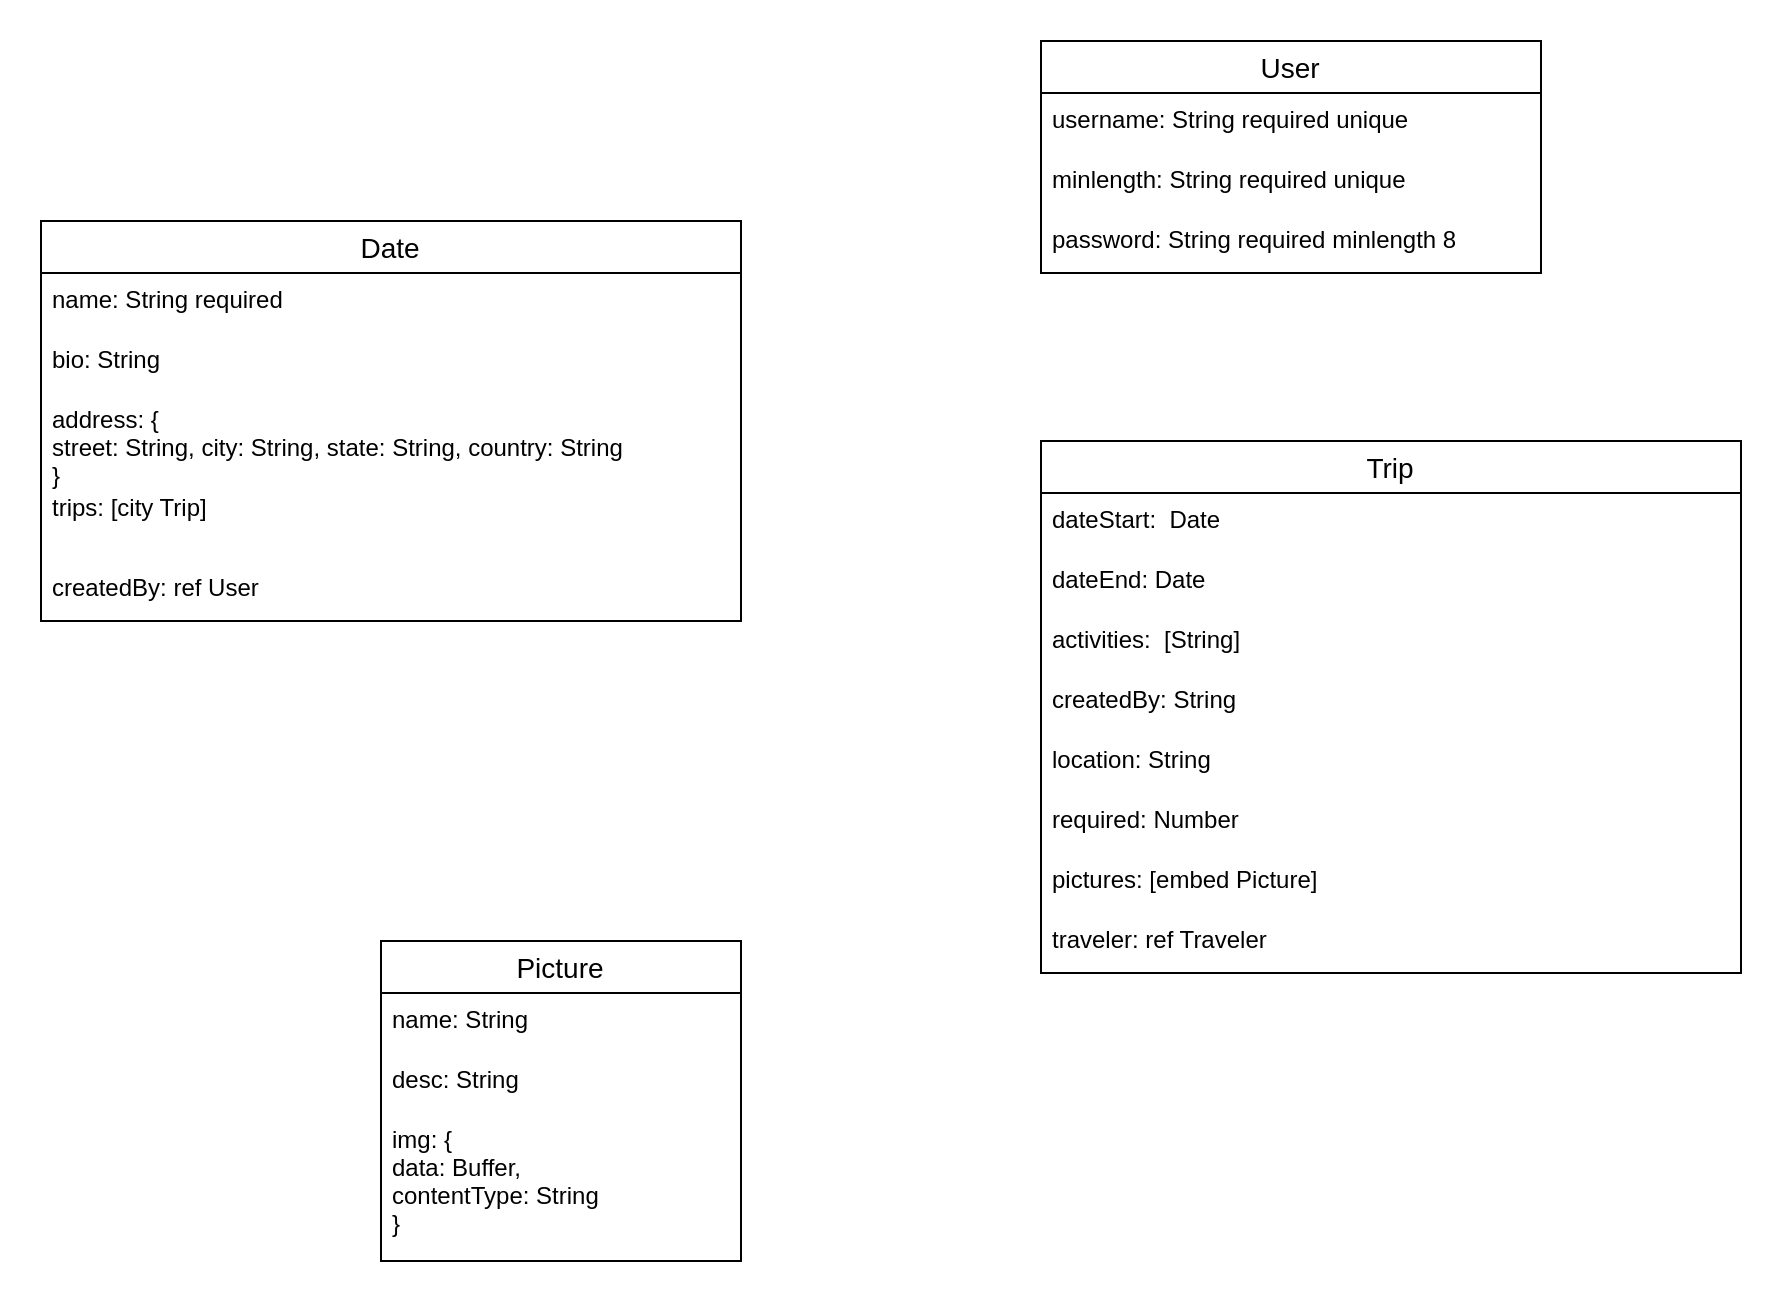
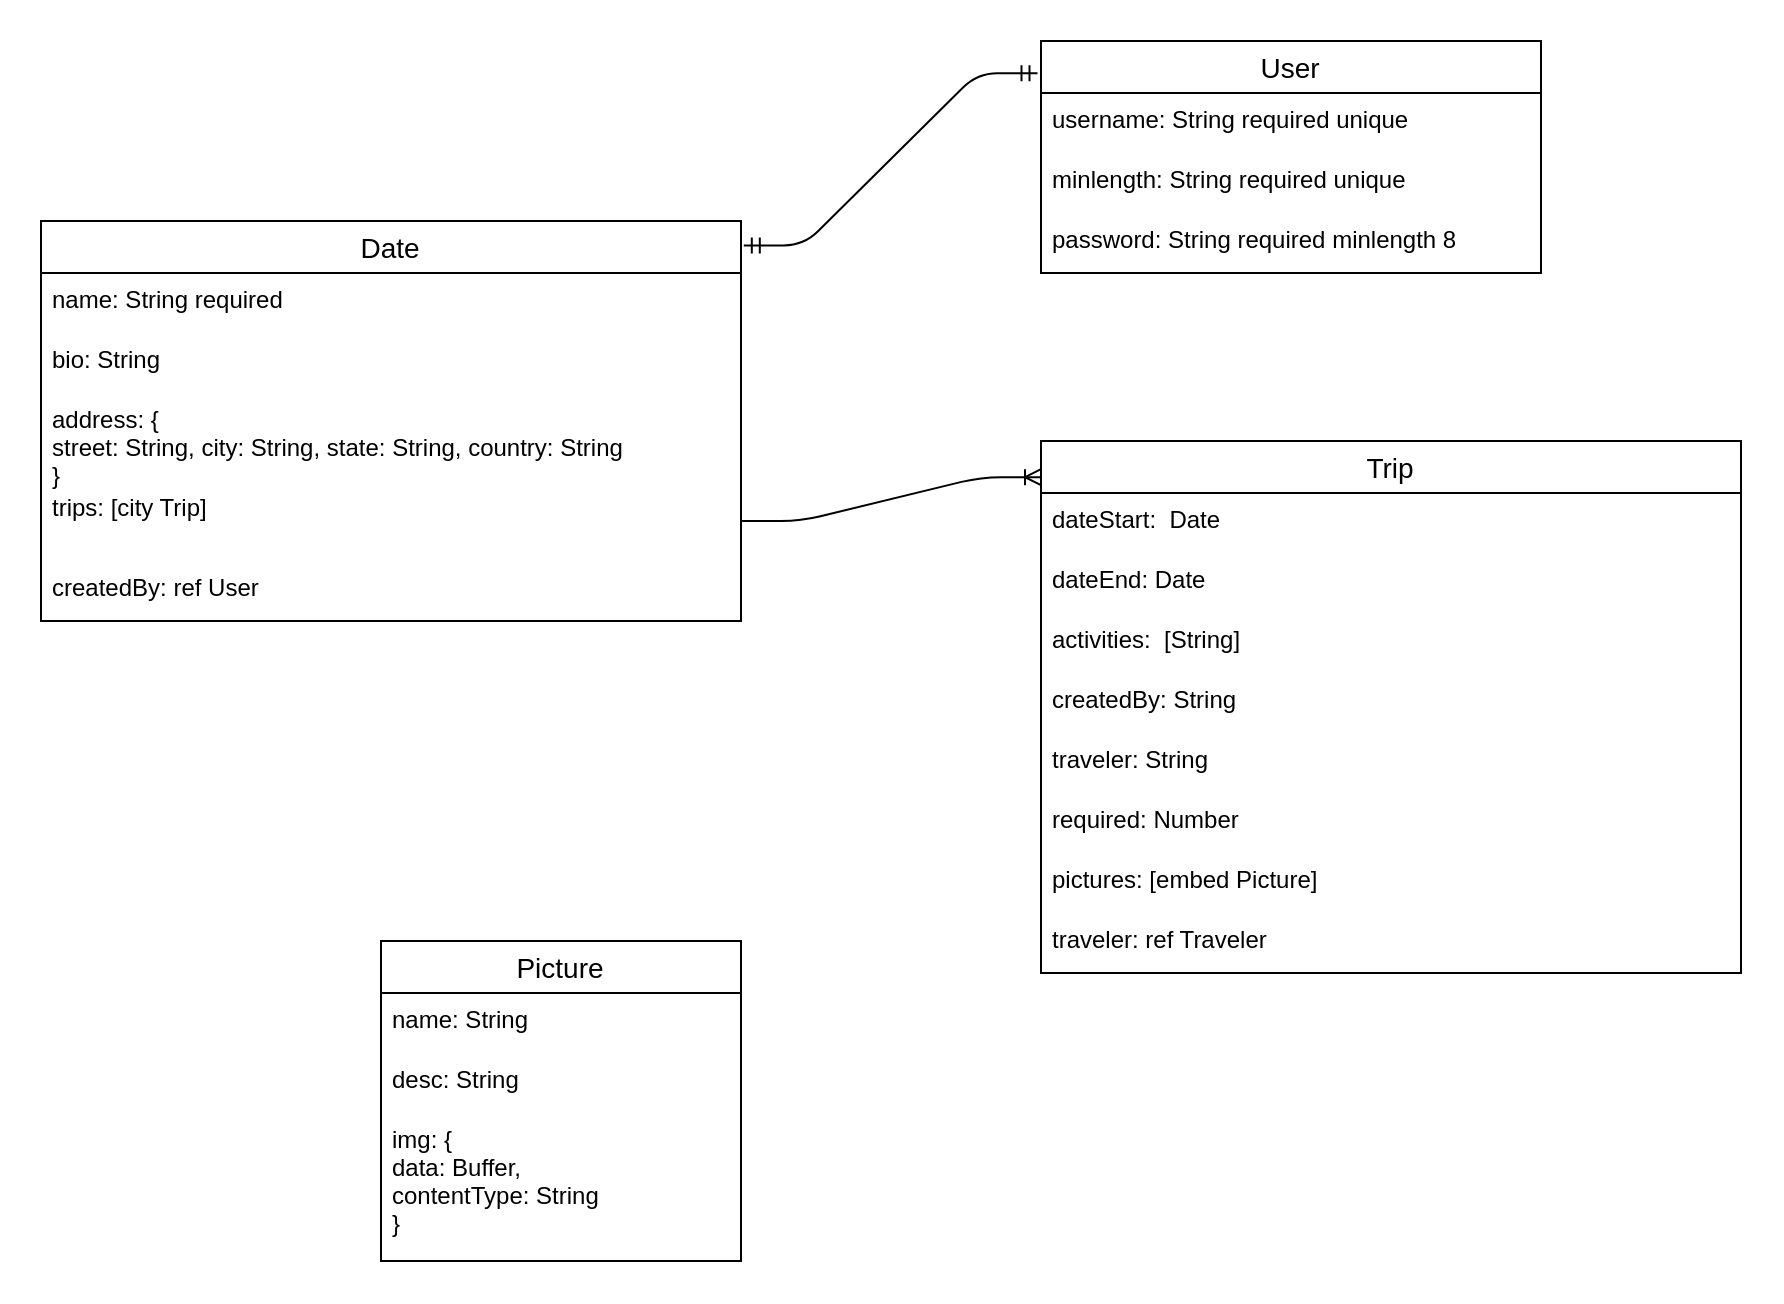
edge "User" -- "Date": added
edge "trips: [city Trip]" -> "Trip": added
node "location: String": label "location: String" -> "traveler: String"
